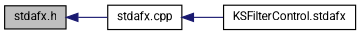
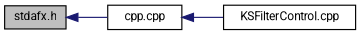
node "stdafx.cpp": label "stdafx.cpp" -> "cpp.cpp"
node "KSFilterControl.stdafx": label "KSFilterControl.stdafx" -> "KSFilterControl.cpp"
